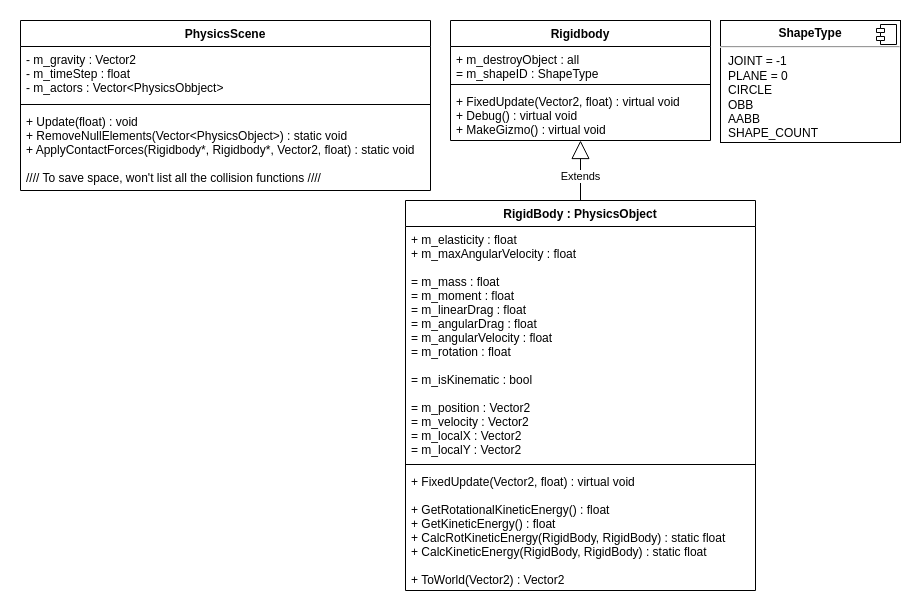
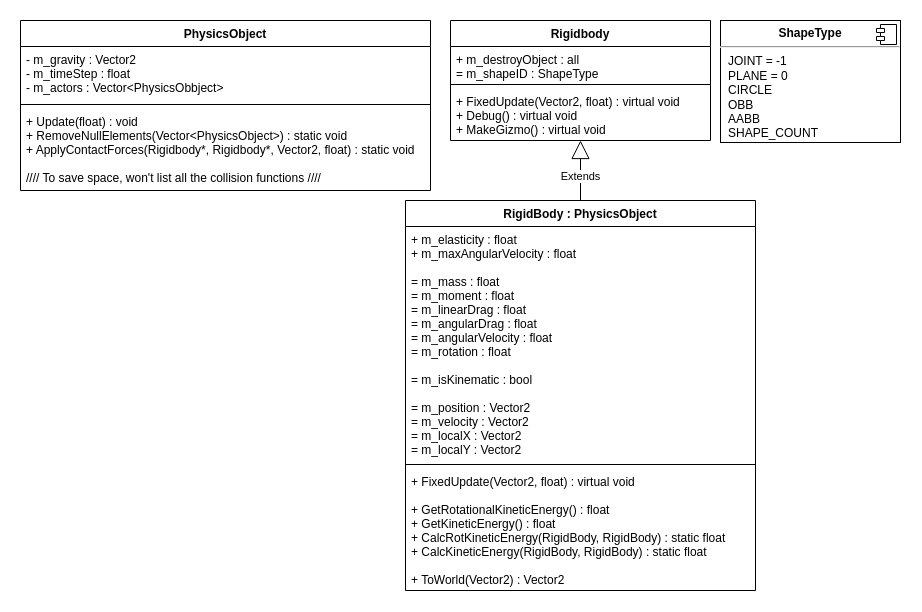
node "PhysicsScene": label "PhysicsScene" -> "PhysicsObject"
